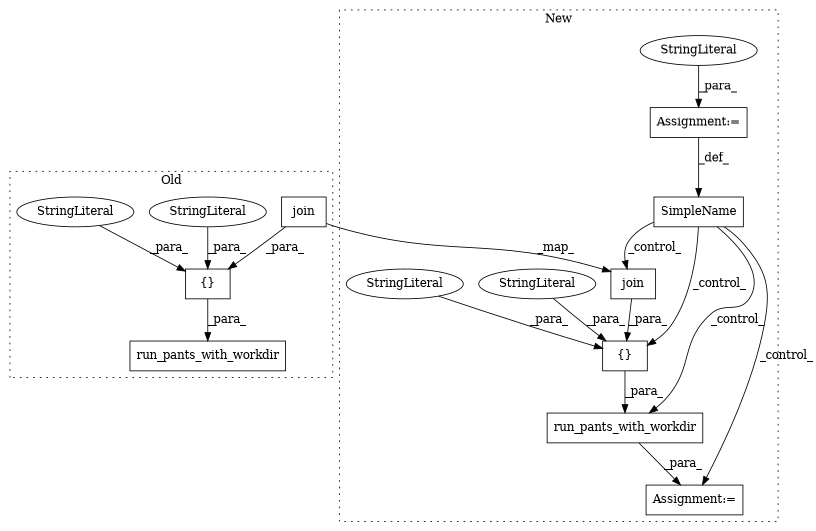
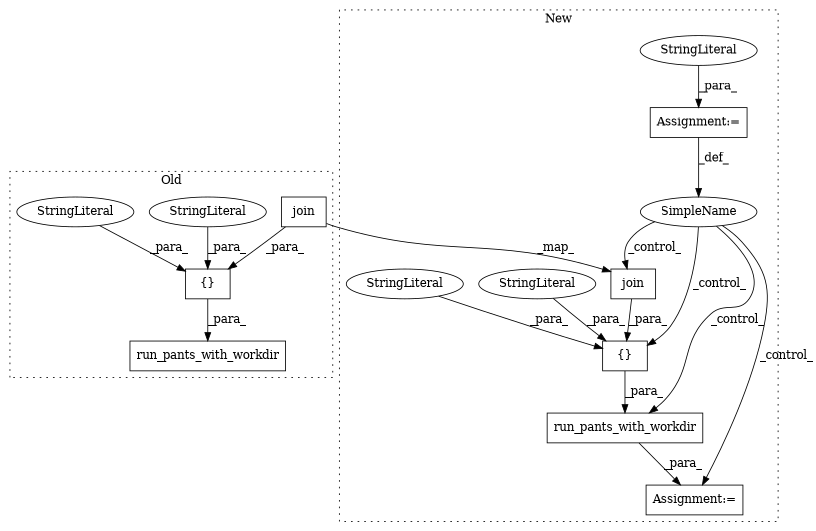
node "SimpleName": shape box -> ellipse
